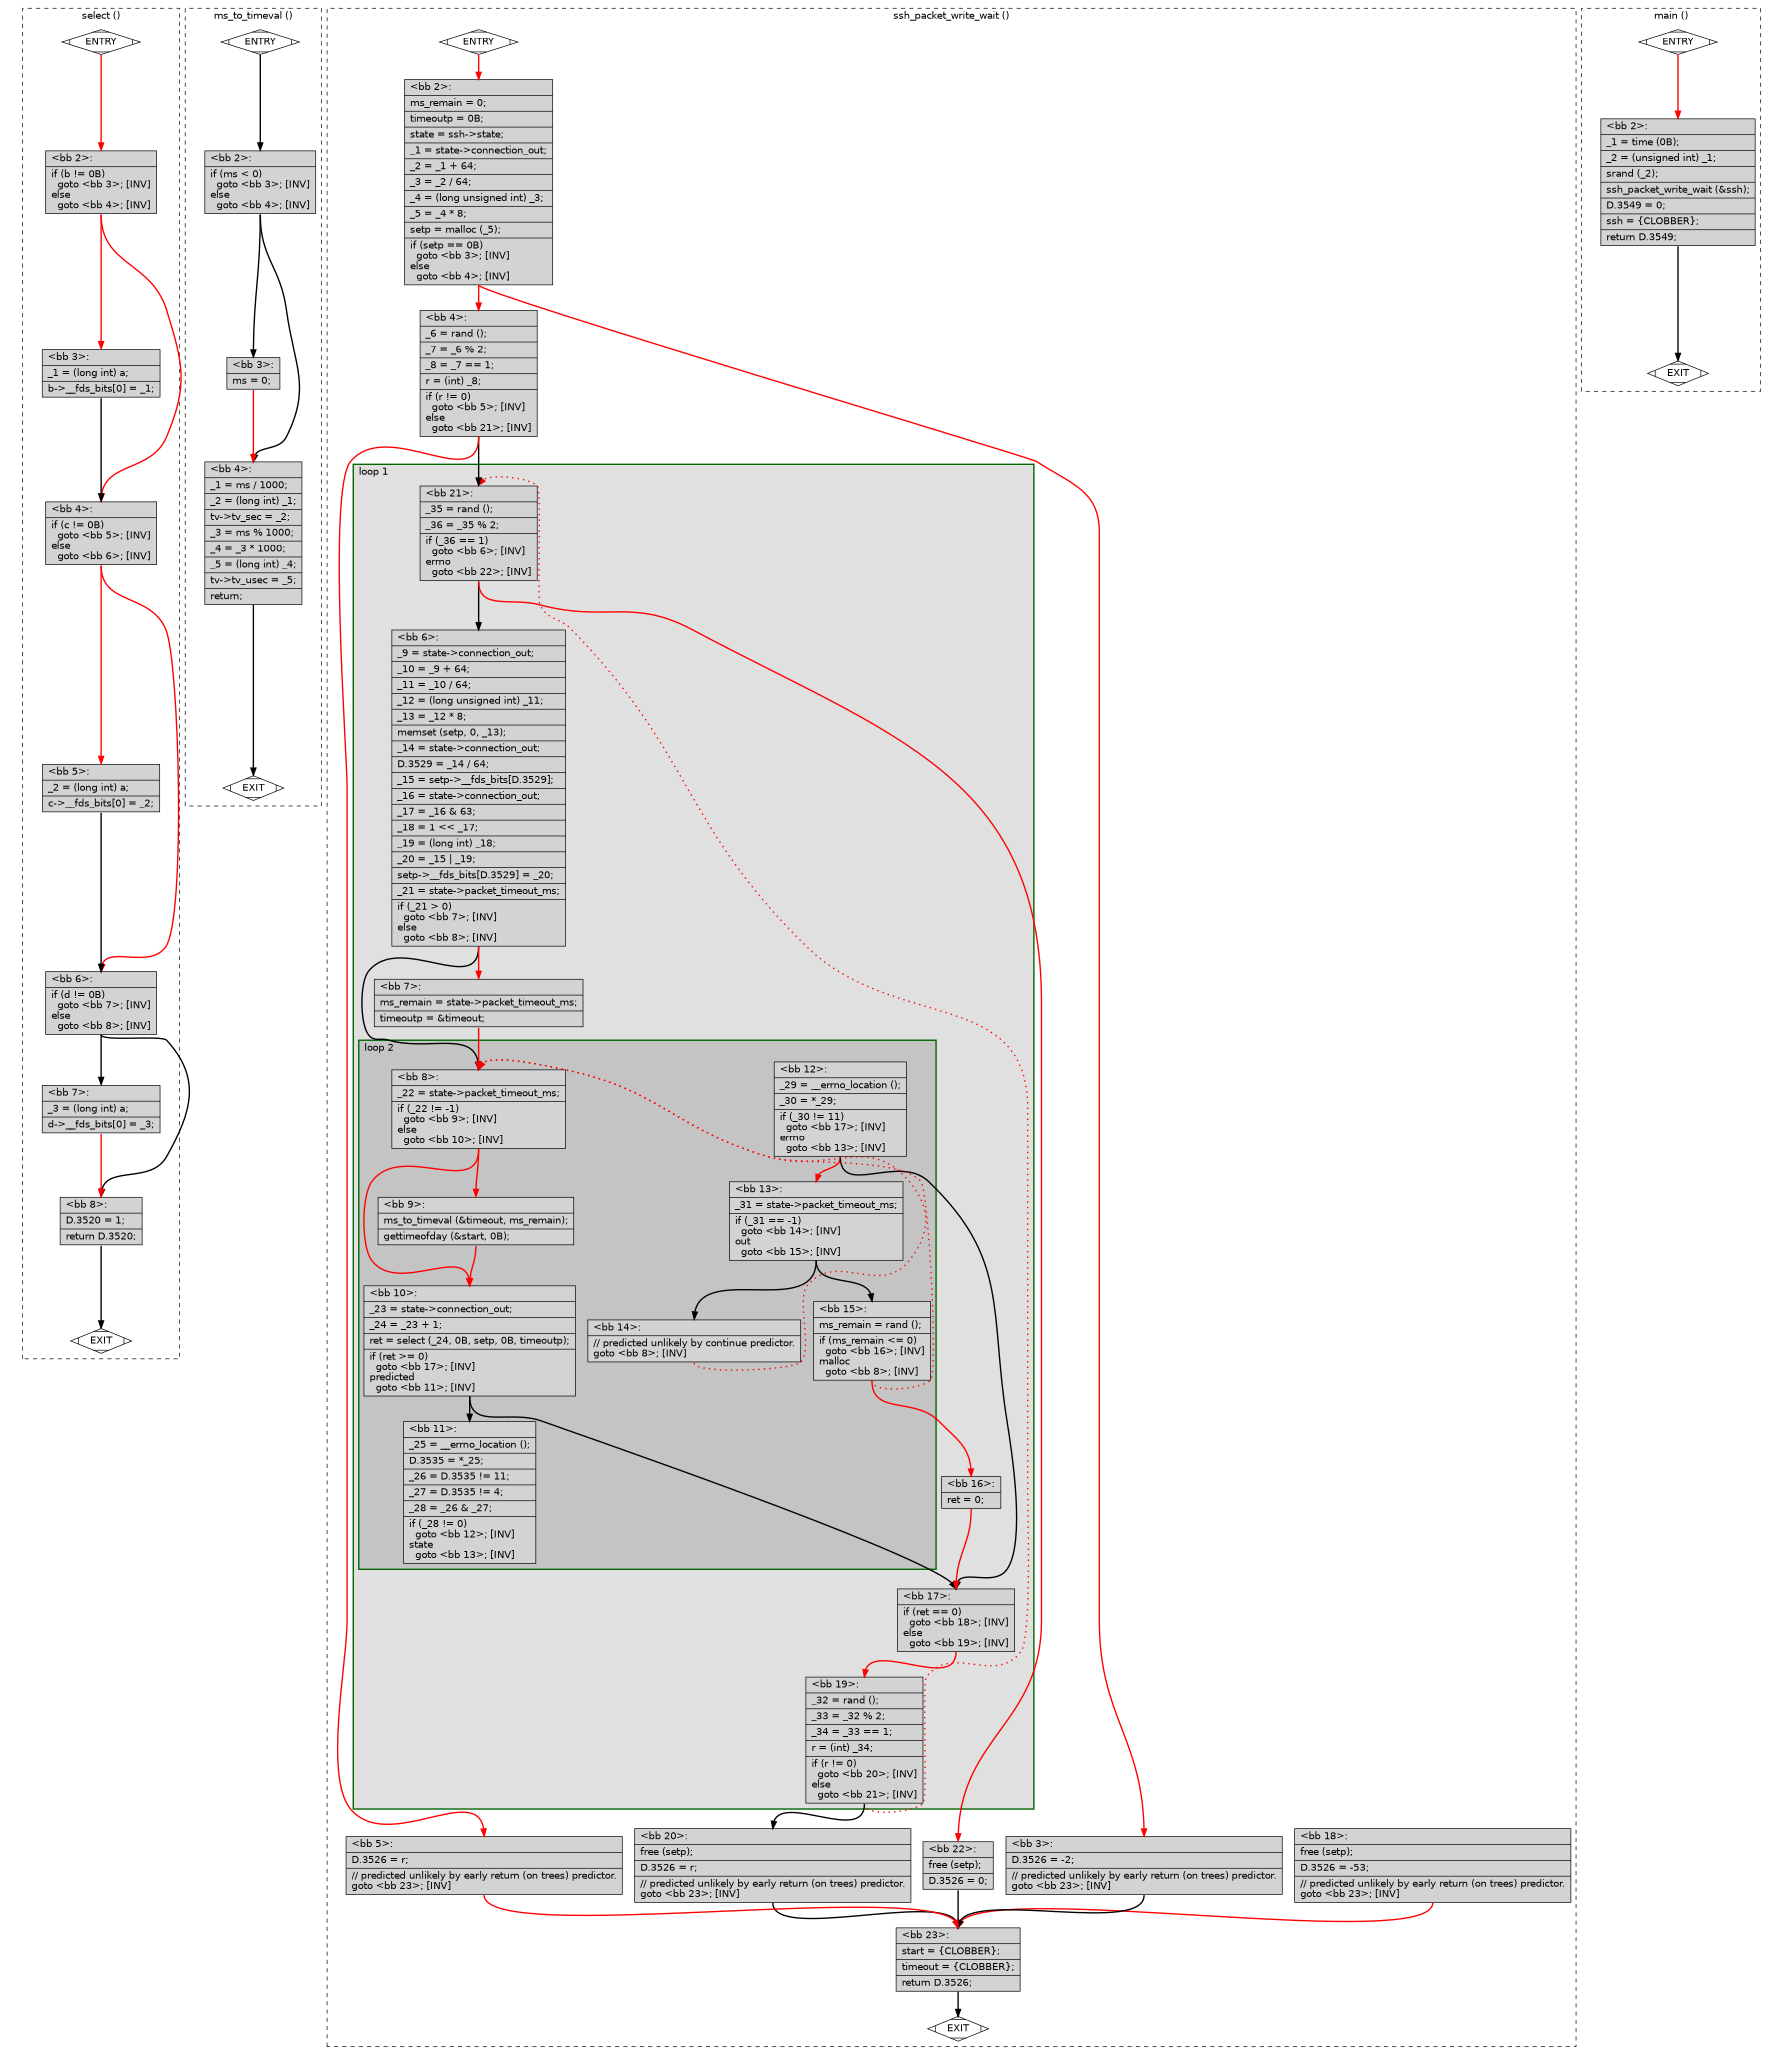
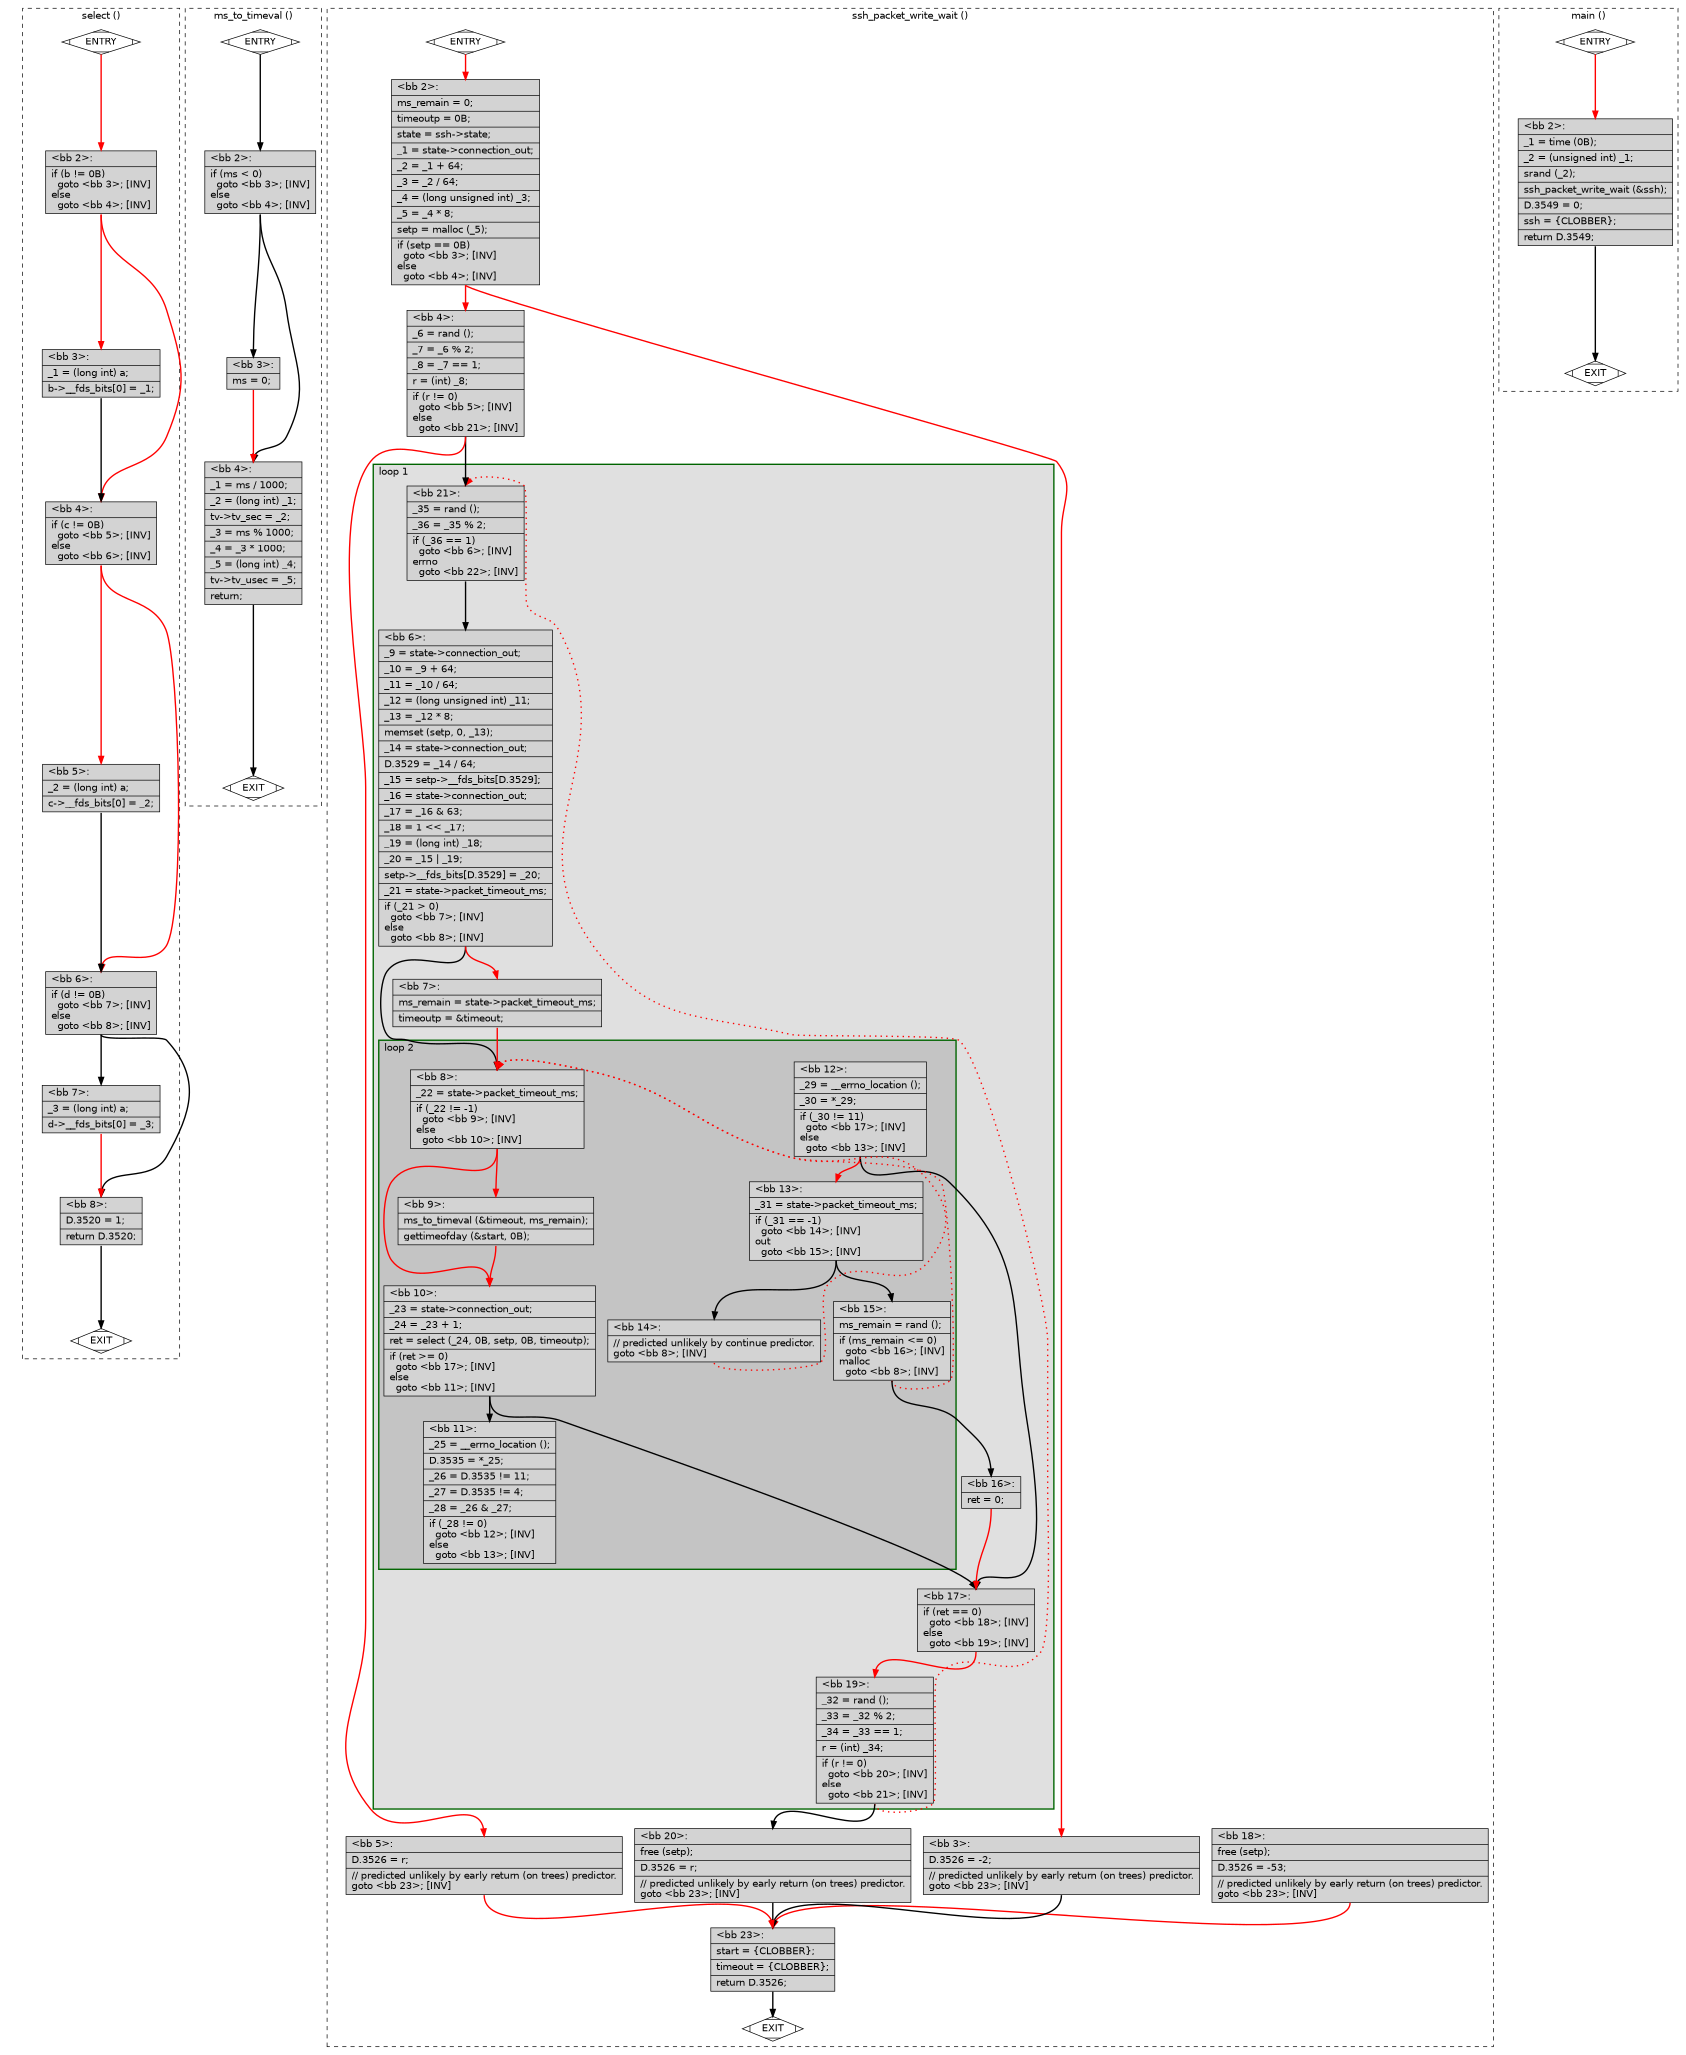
node "<bb 12>:": text "errno" -> "else"
node "<bb 10>:": text "predicted" -> "else"
edge "<bb 15>:" -> "<bb 16>:": color red -> black
node "<bb 11>:": text "state" -> "else"
node "<bb 22>:": removed
